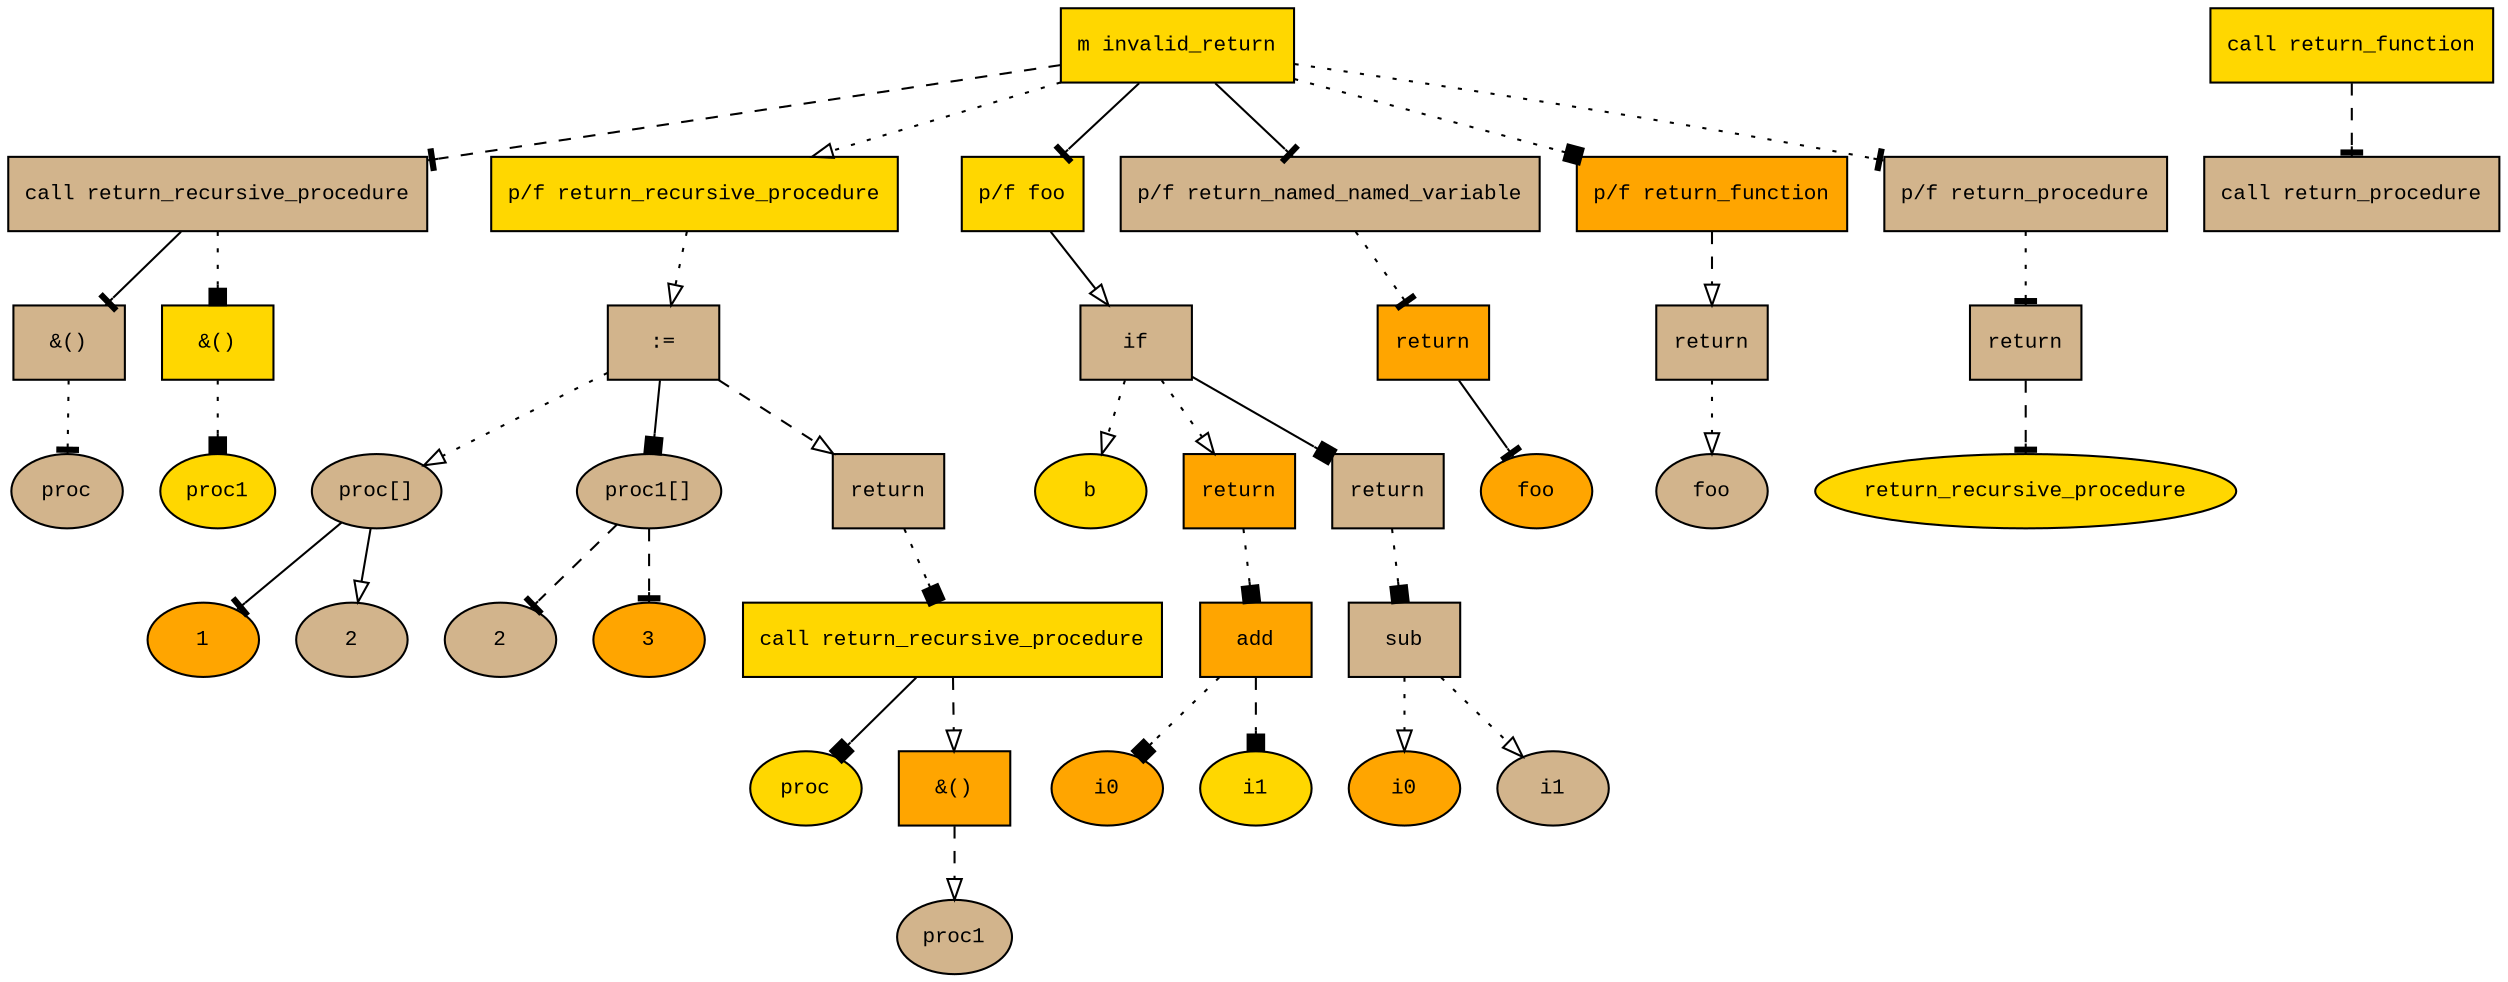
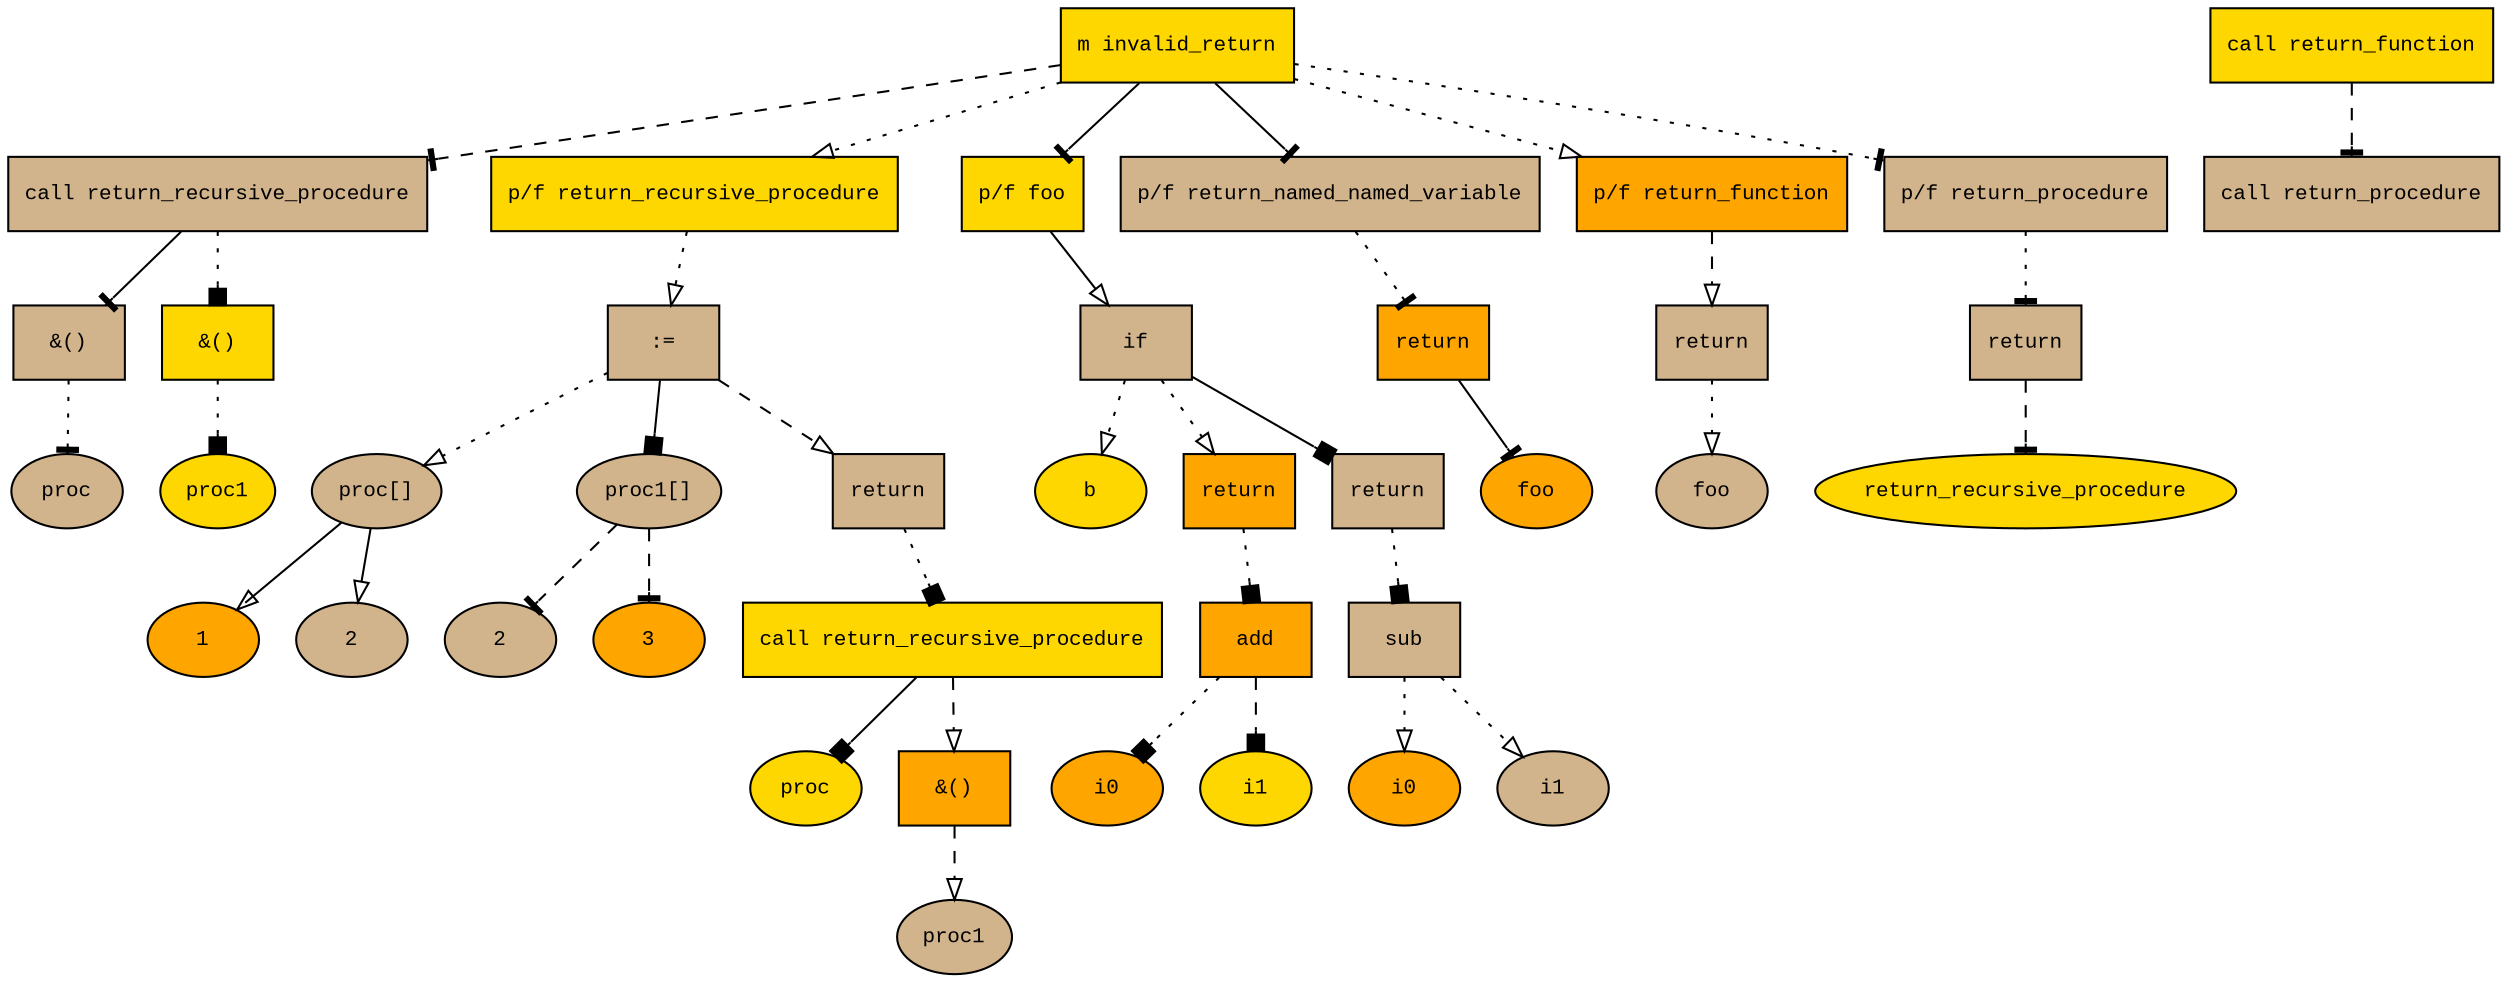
edge "m invalid_return" -> "p/f return_function": arrowhead box -> onormal
edge "proc[]" -> "1": arrowhead tee -> onormal
